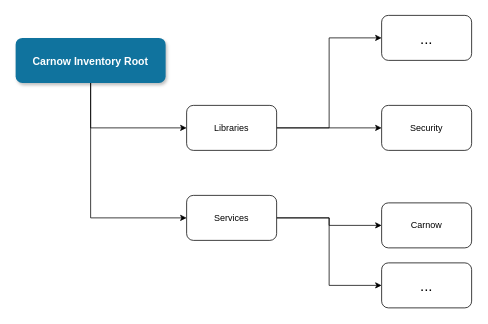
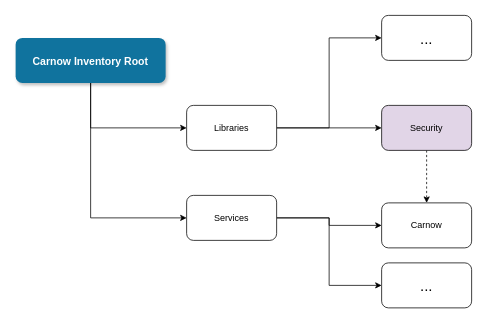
node "Security": fillcolor #ffffff -> #e1d5e7
edge "Security" -> "Carnow": added
